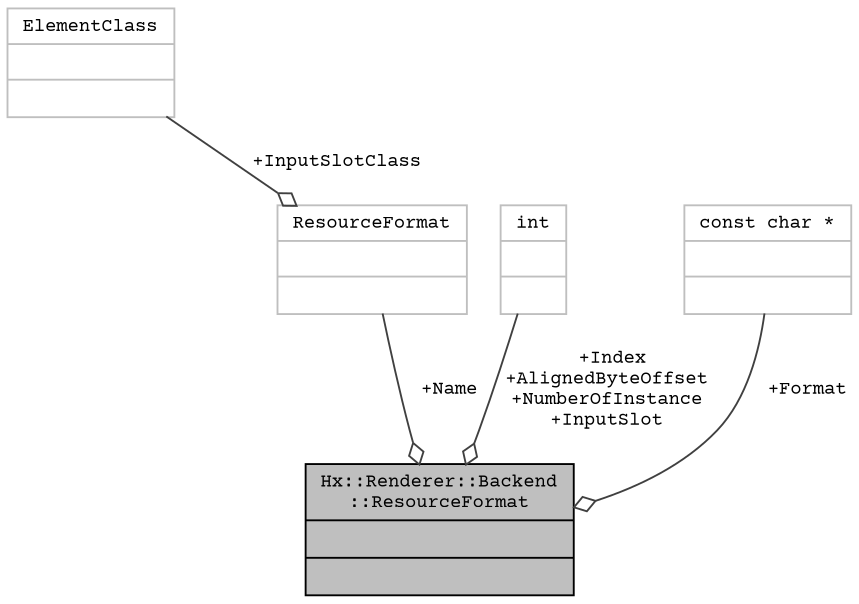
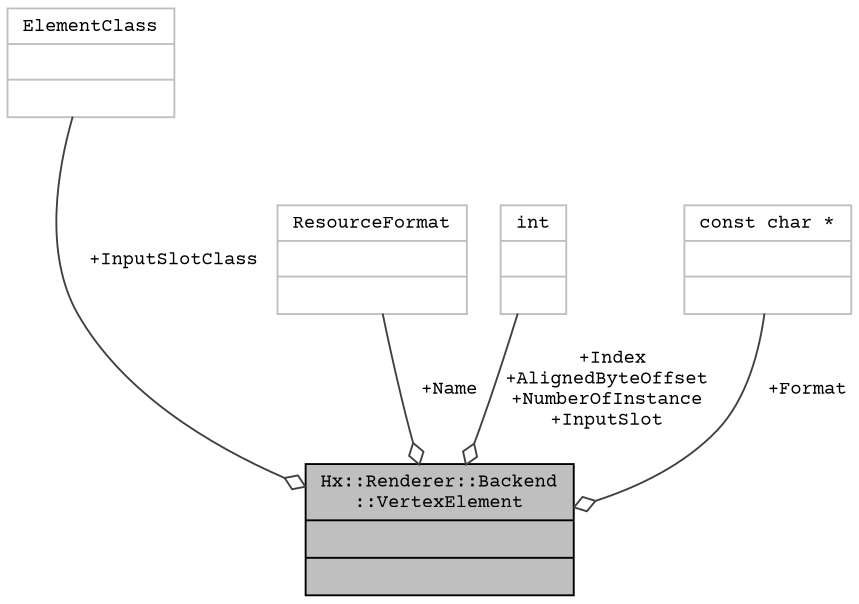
edge "ElementClass" -> "ResourceFormat": now "ElementClass" -> "Hx::Renderer::Backend"
node "Hx::Renderer::Backend": text "::ResourceFormat" -> "::VertexElement"
